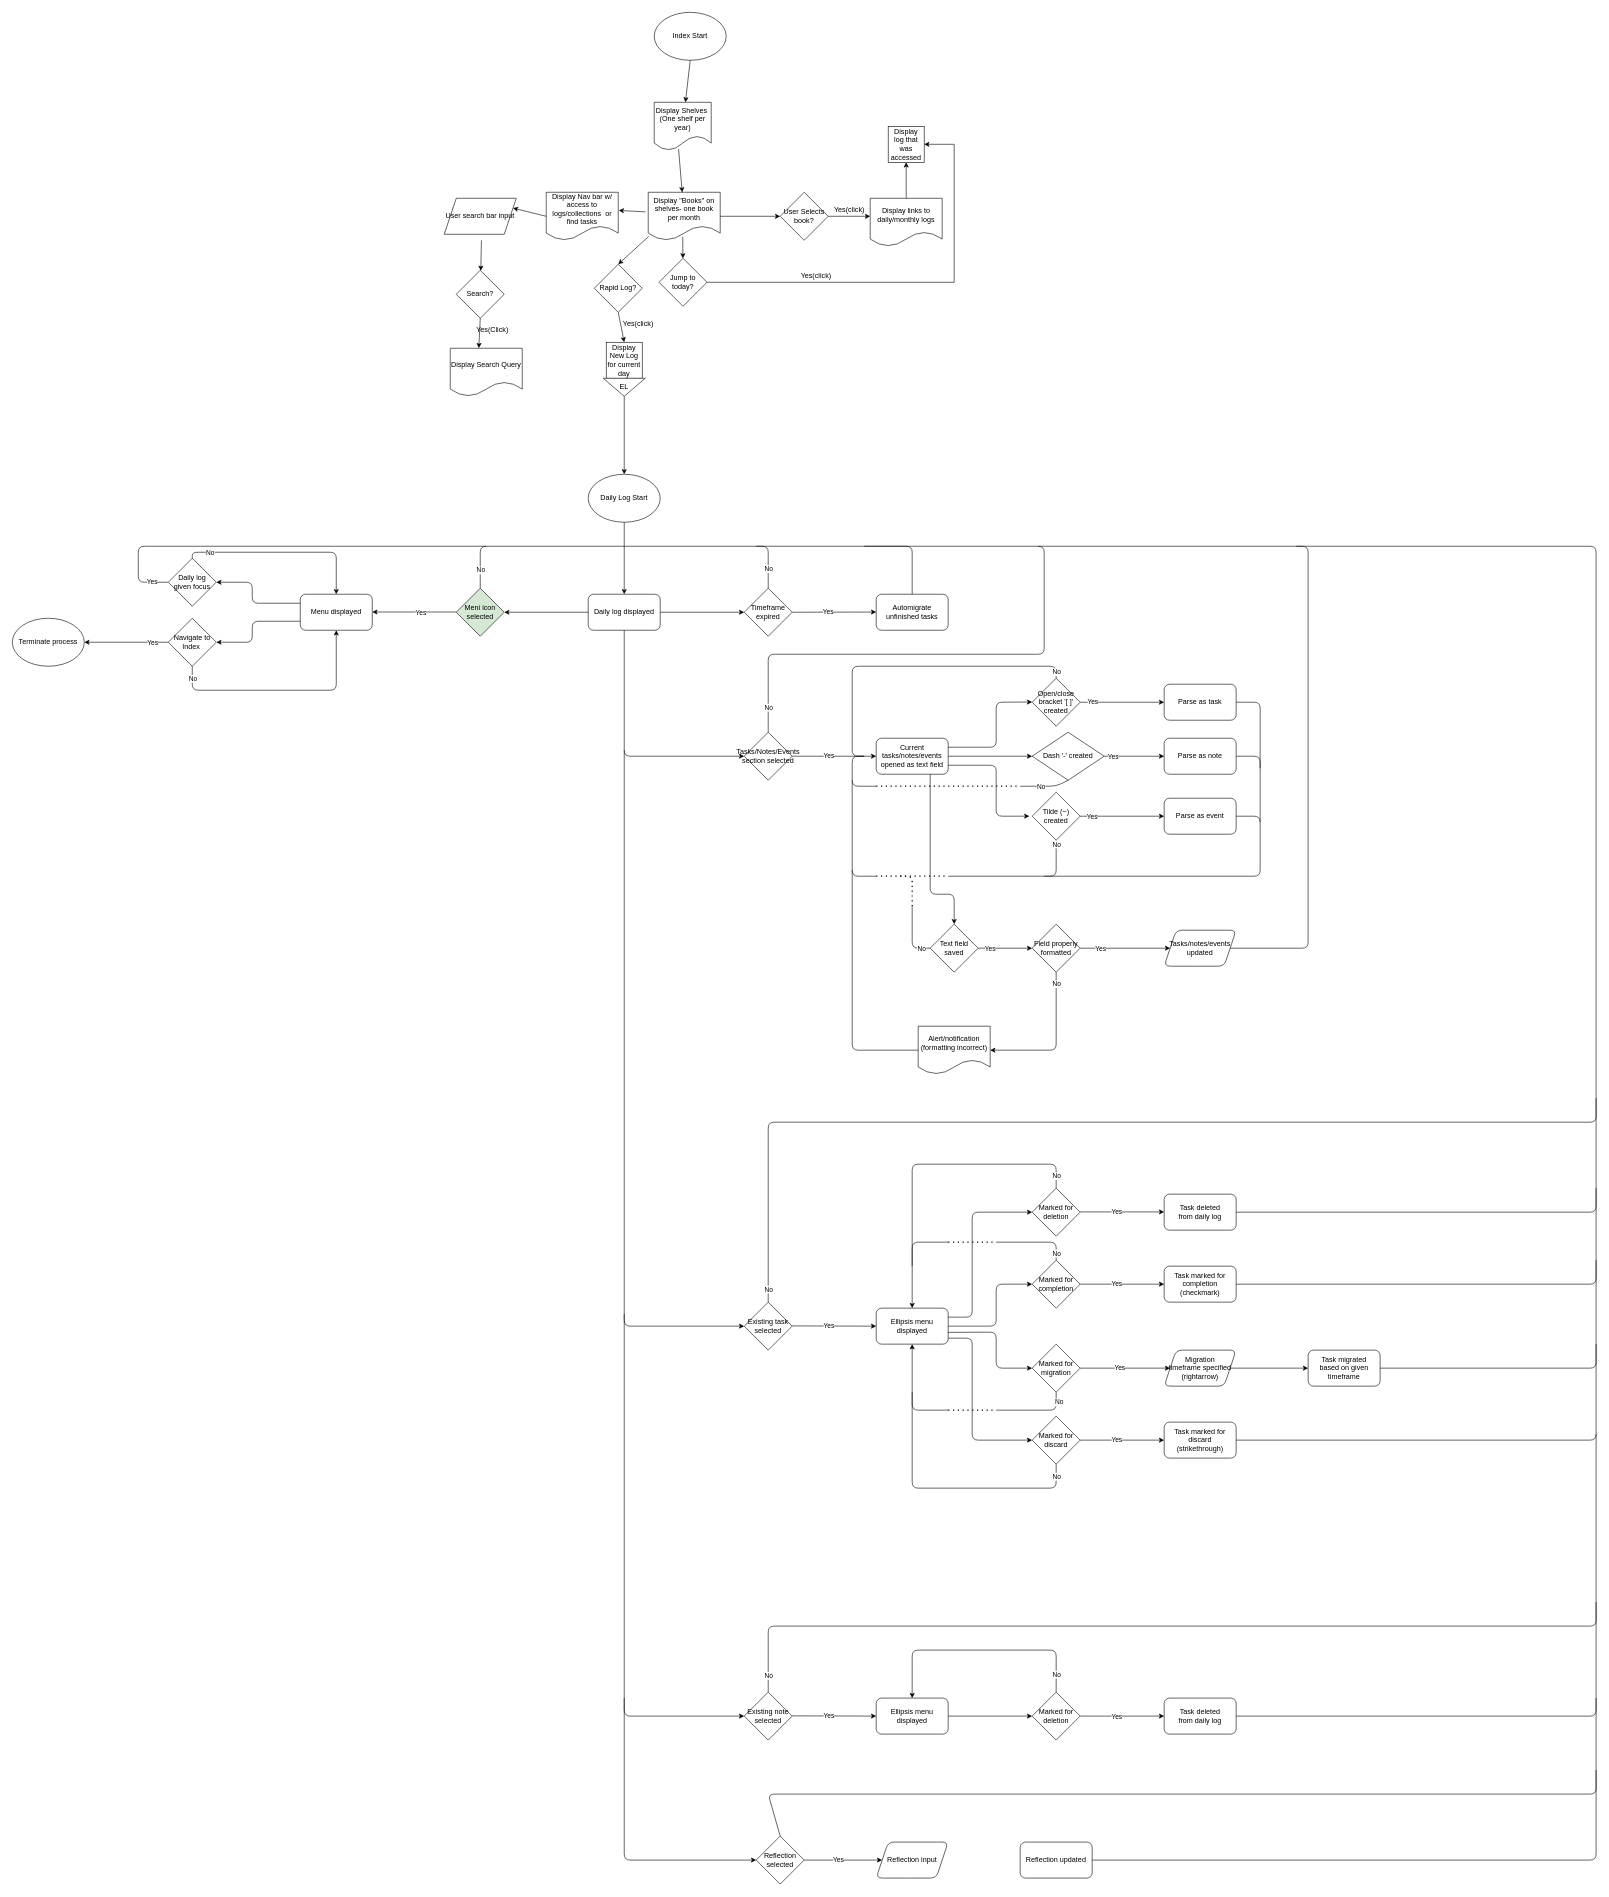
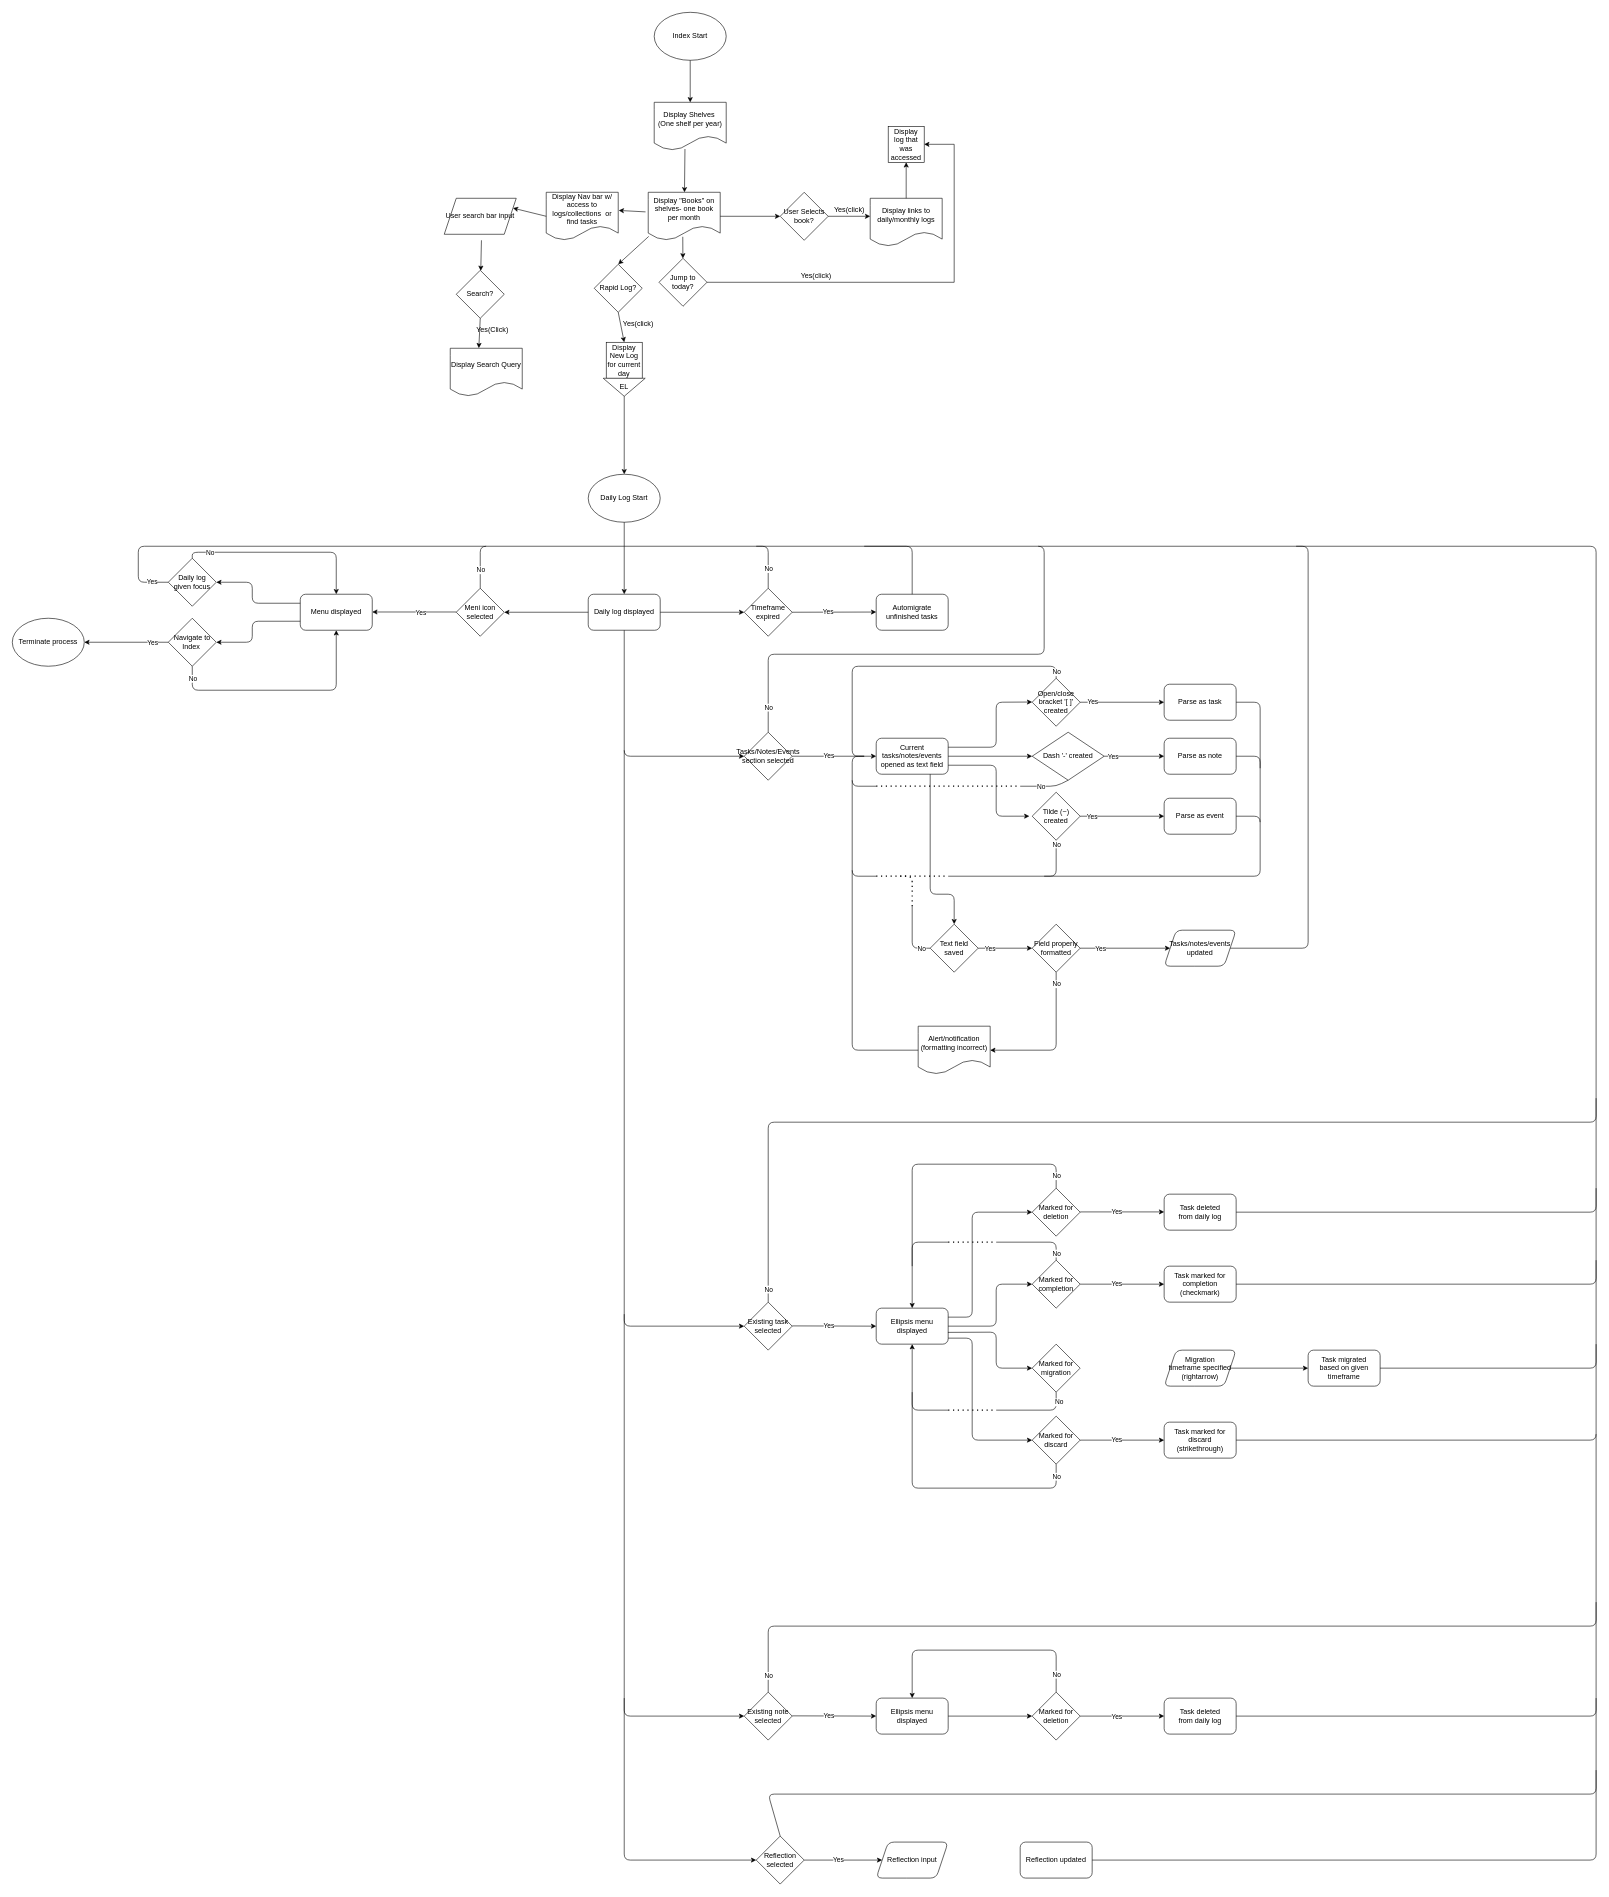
node "Display Shelves (One shelf per year)": size 57x48 -> 72x48
node "Meni icon selected": fillcolor #d5e8d4 -> #ffffff
edge "Marked for migration" -> "Migration timeframe specified (rightarrow)": removed, label "Yes"
